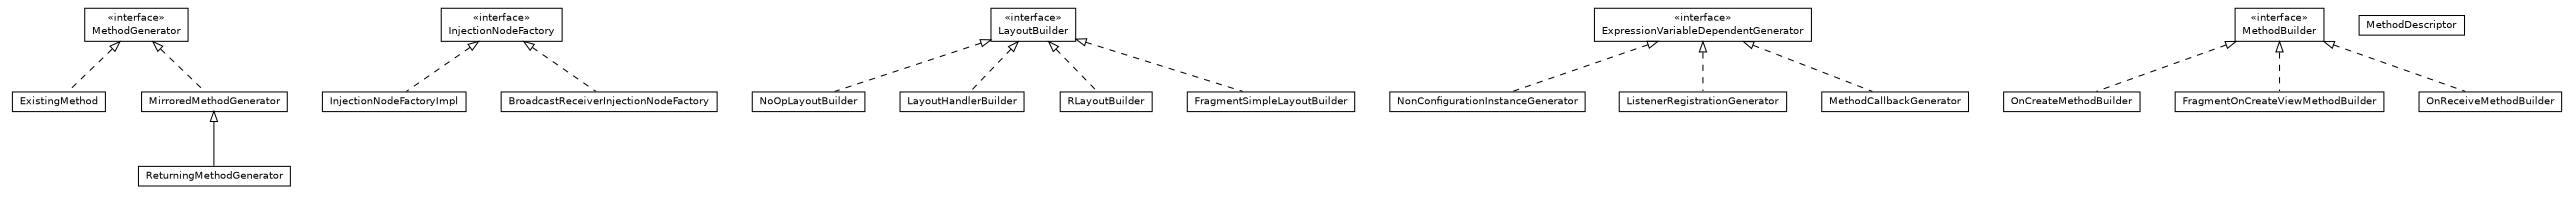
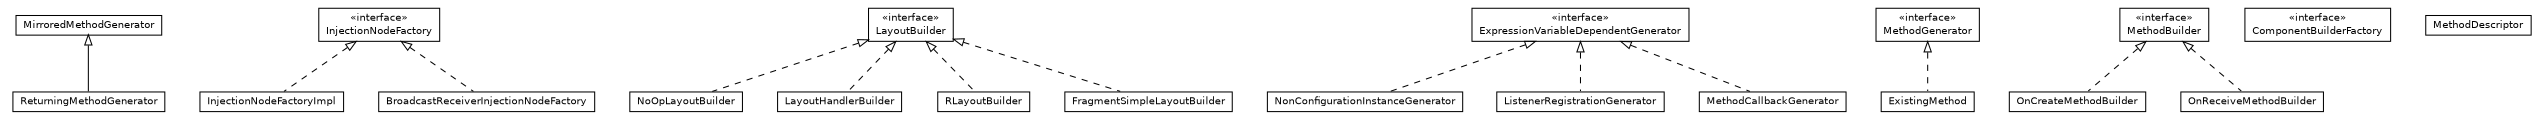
node "ComponentBuilderFactory": added
edge "MirroredMethodGenerator" -> "MethodGenerator": removed
node "FragmentOnCreateViewMethodBuilder": removed
